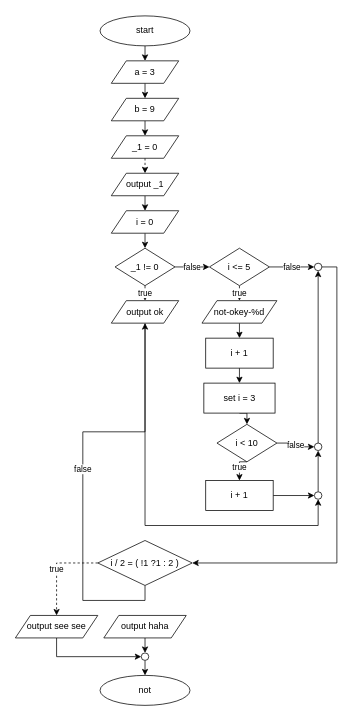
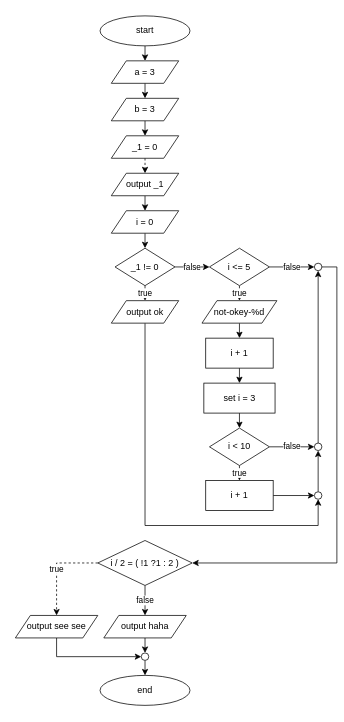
node "b = 9": label "b = 9" -> "b = 3"
node "i < 10": moved (247, 443) -> (240, 447)
edge "i / 2 = ( !1 ?1 : 2 )" -> "output ok": now "i / 2 = ( !1 ?1 : 2 )" -> "output haha"
node "not": label "not" -> "end"
